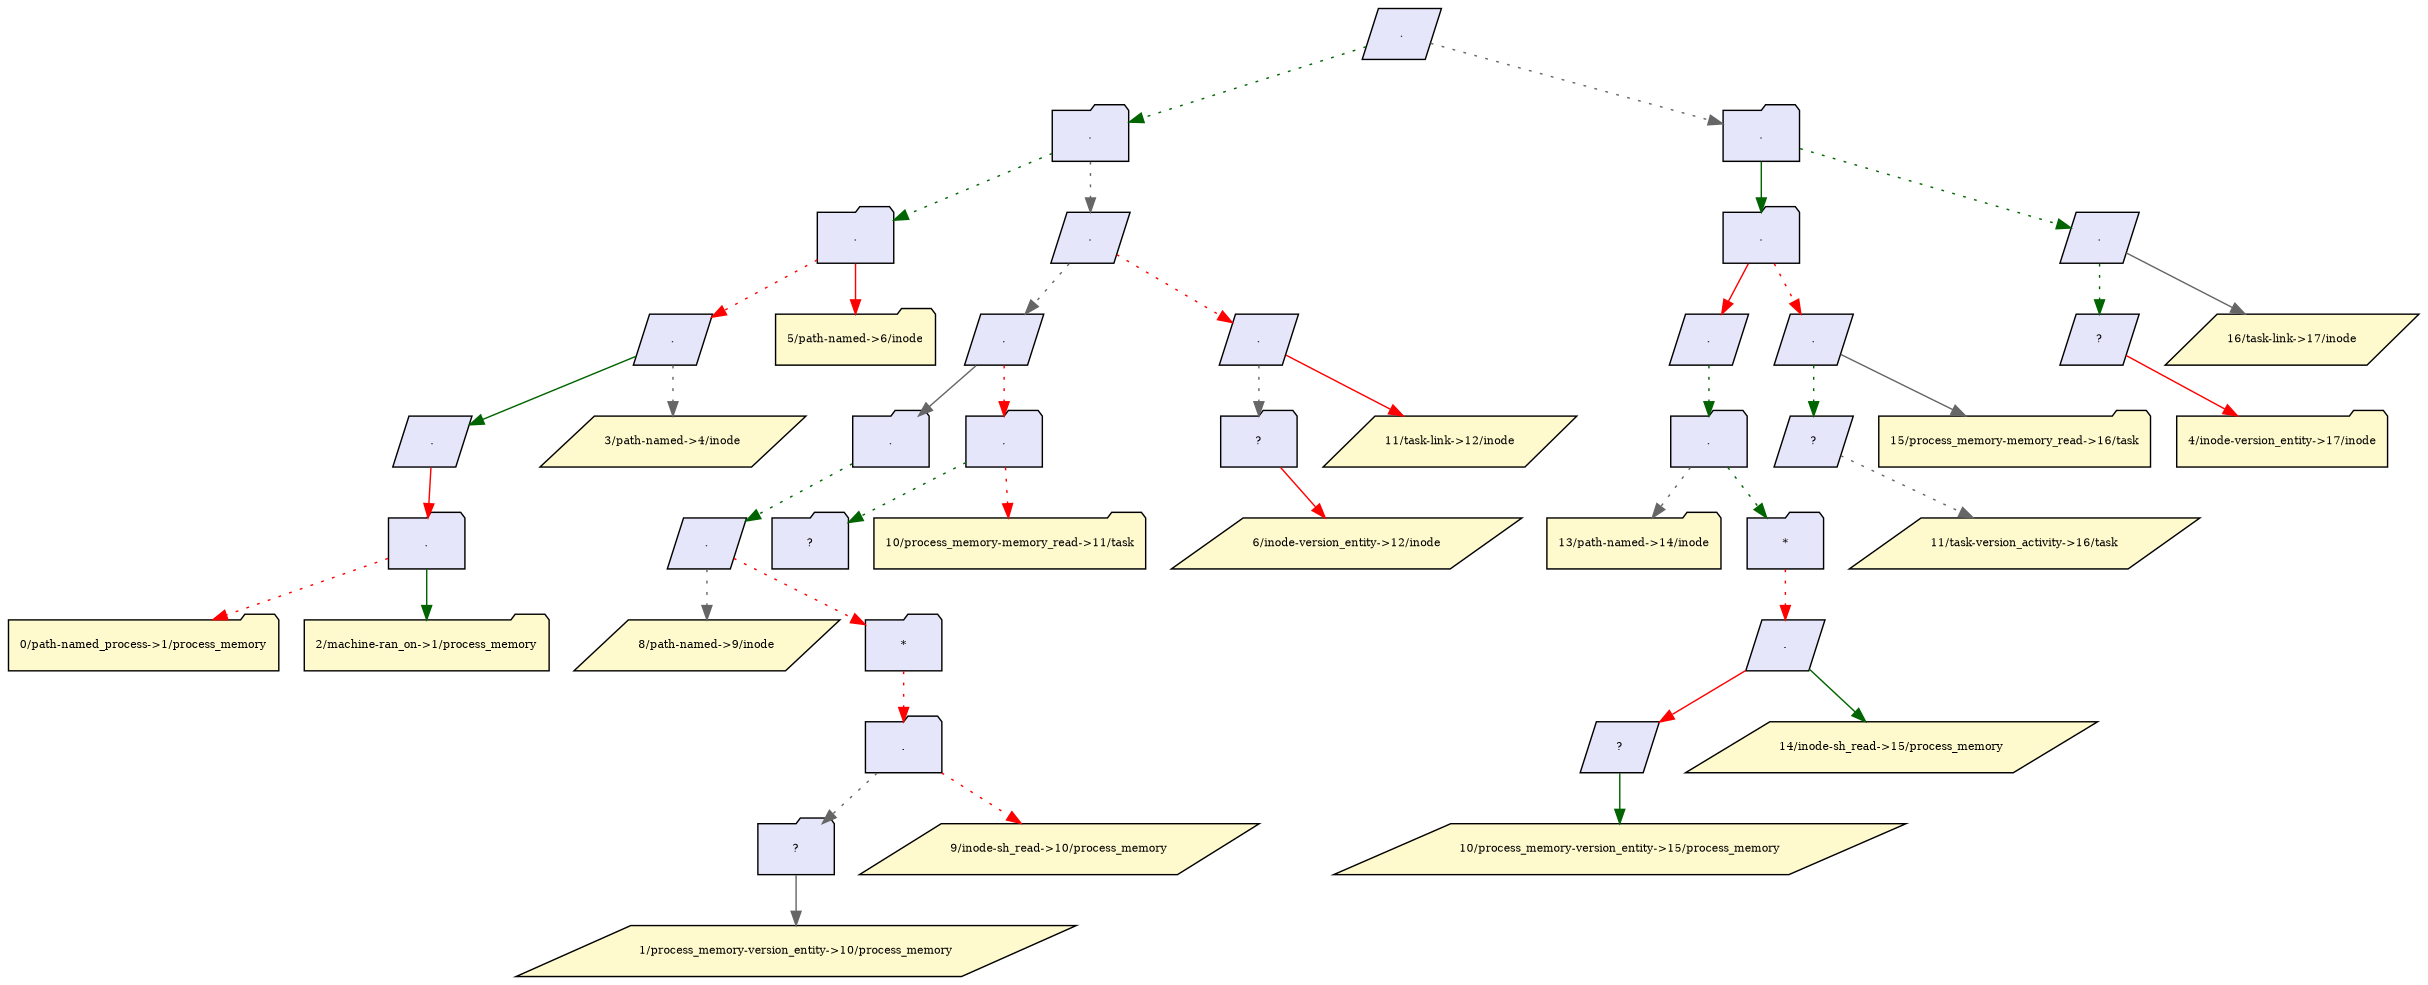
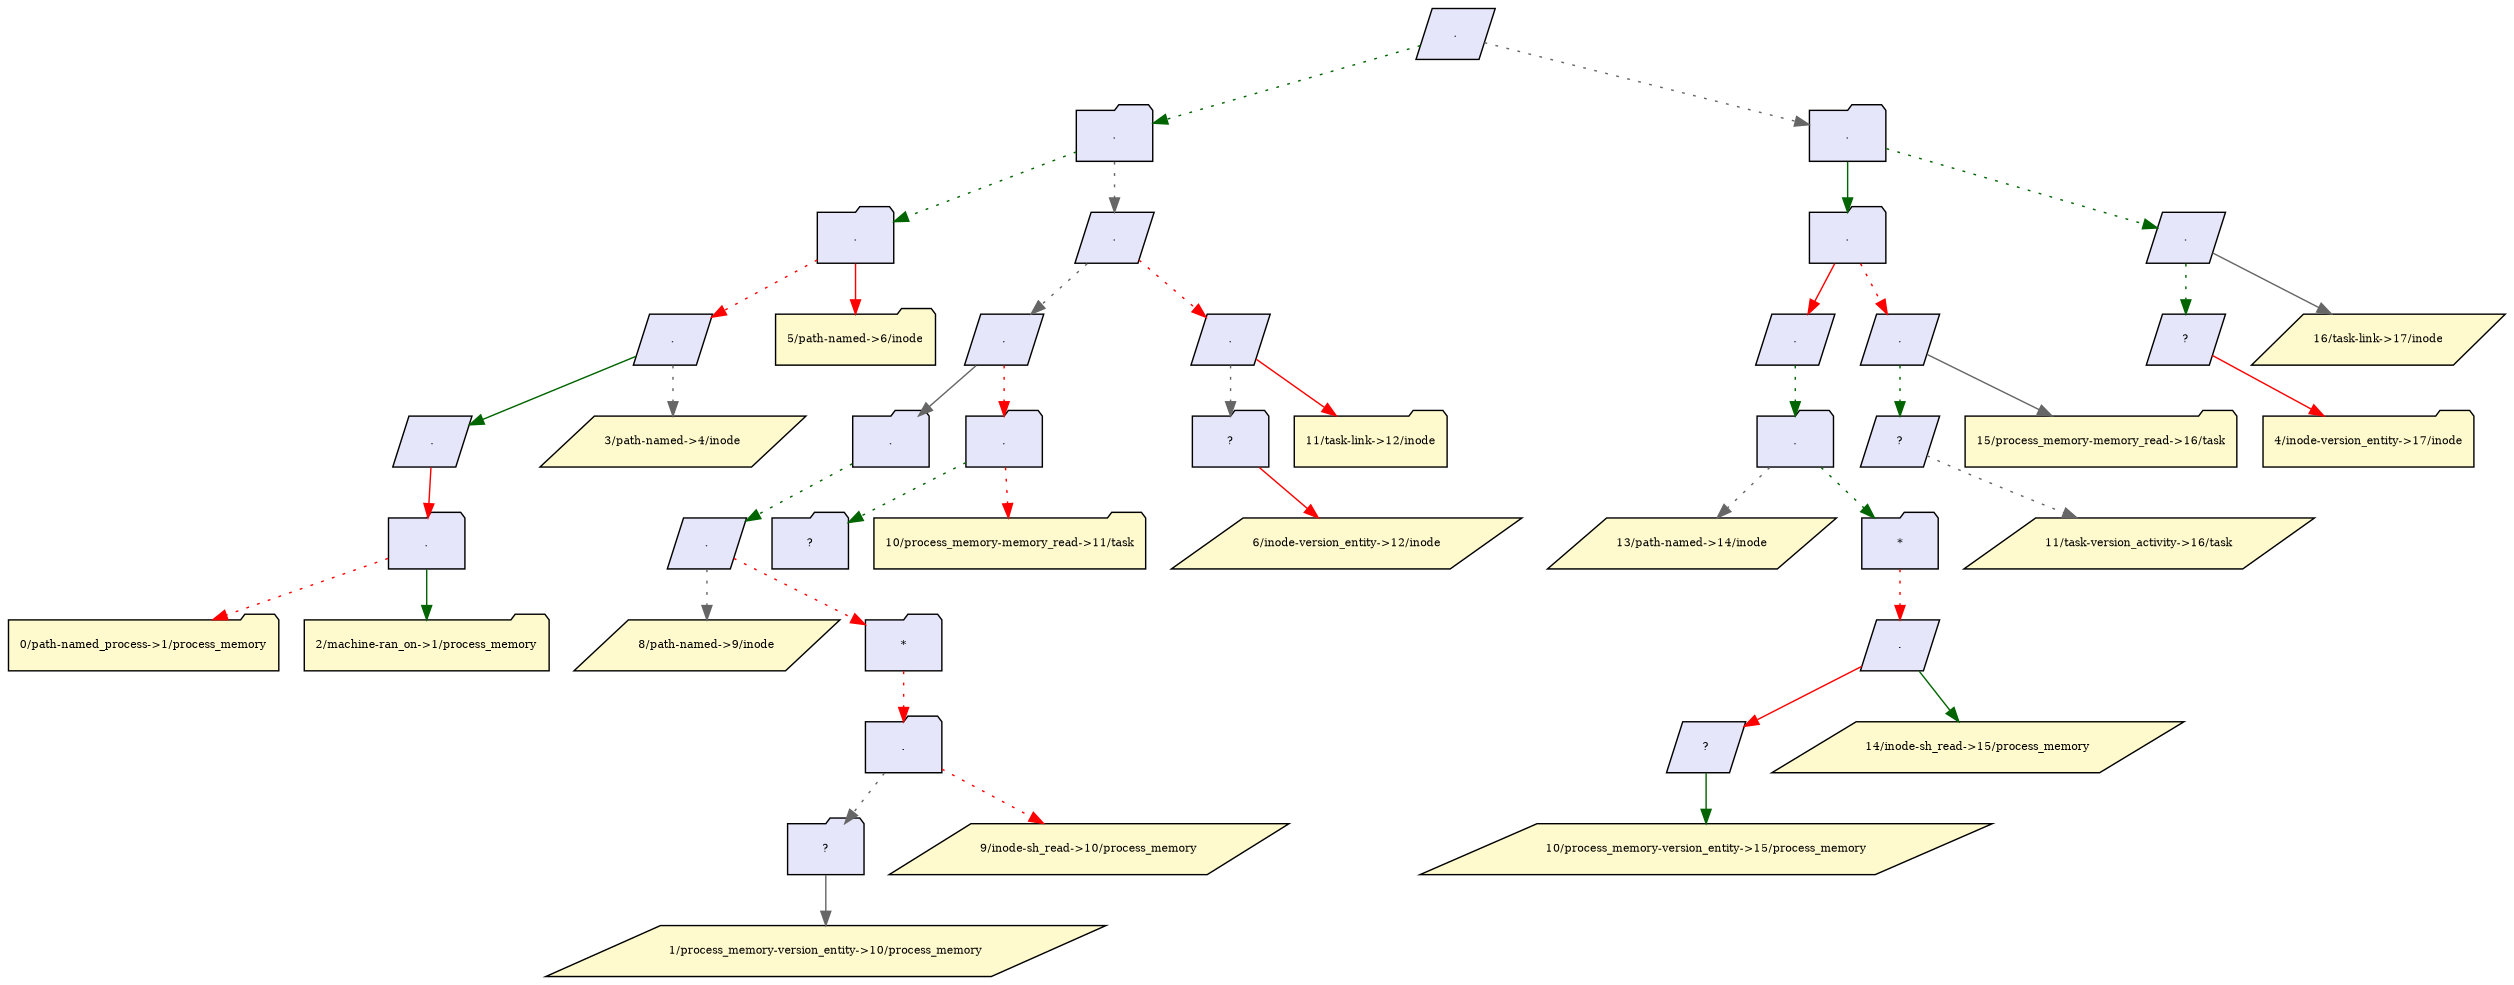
node "11/task-link->12/inode": shape parallelogram -> folder
node "13/path-named->14/inode": shape folder -> parallelogram
